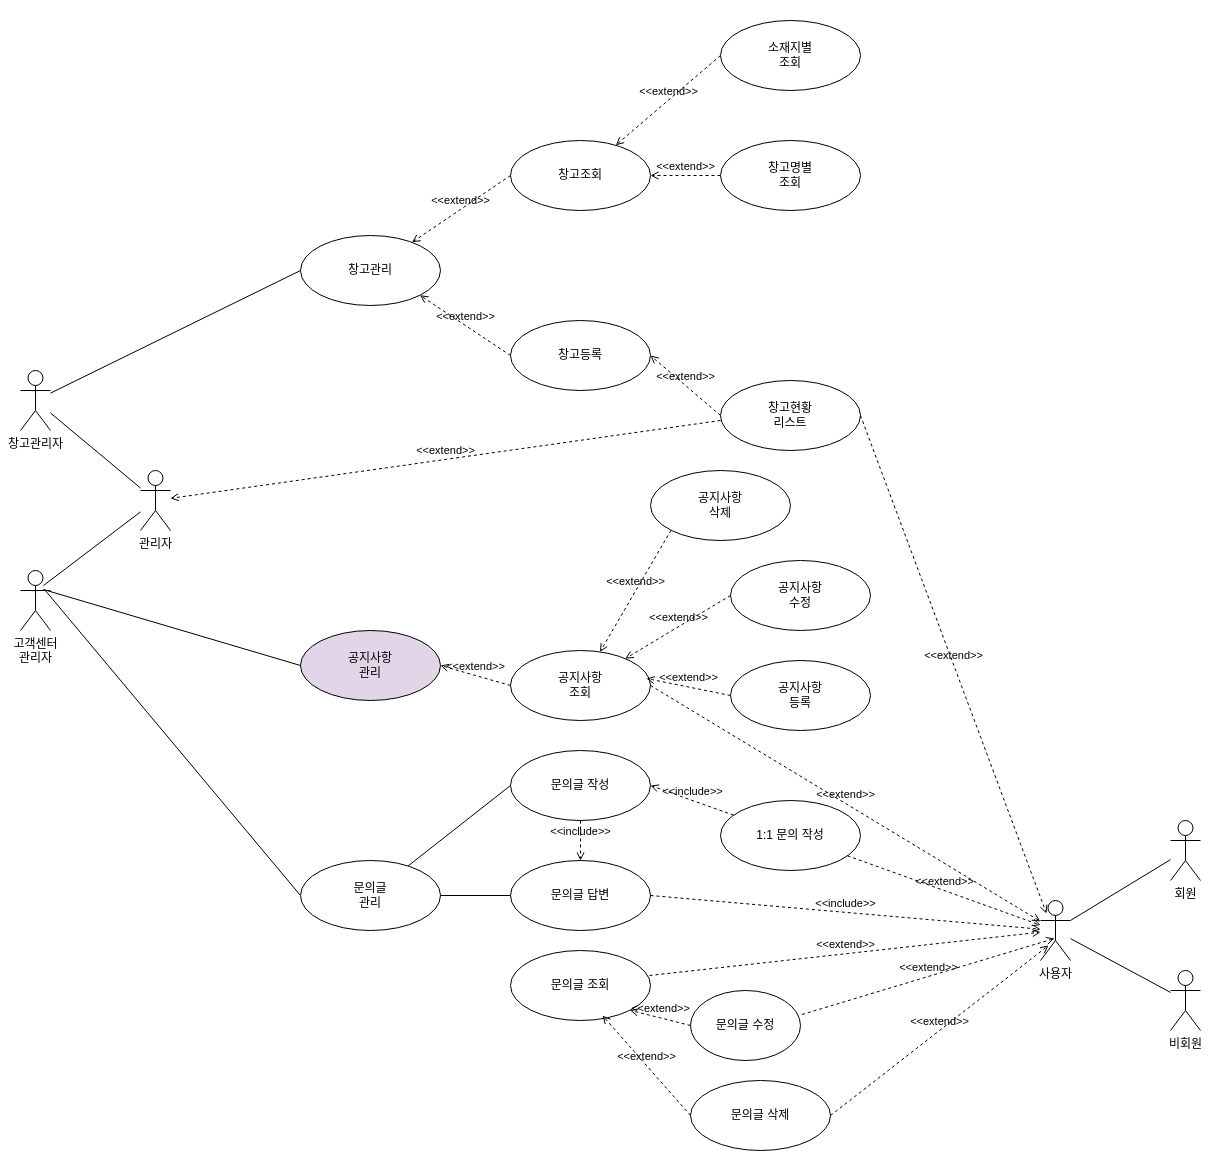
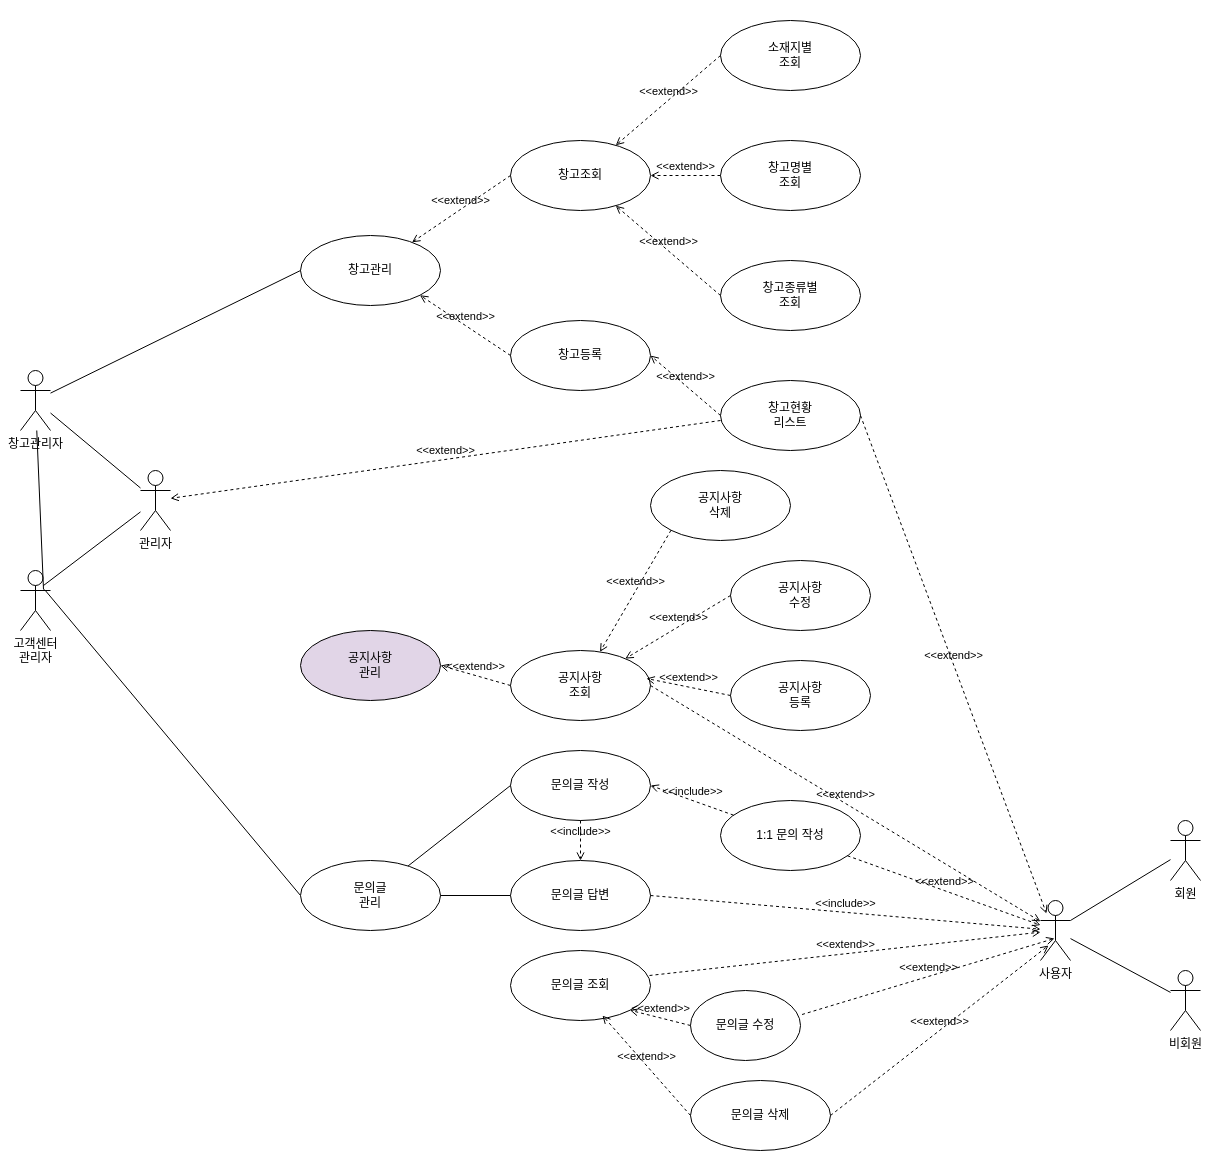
edge "창고종류별 조회" -> "창고조회": added, label "<<extend>>"
node "창고종류별 조회": added
edge "고객센터 관리자" -- "공지사항 관리": now "고객센터 관리자" -- "창고관리자"
